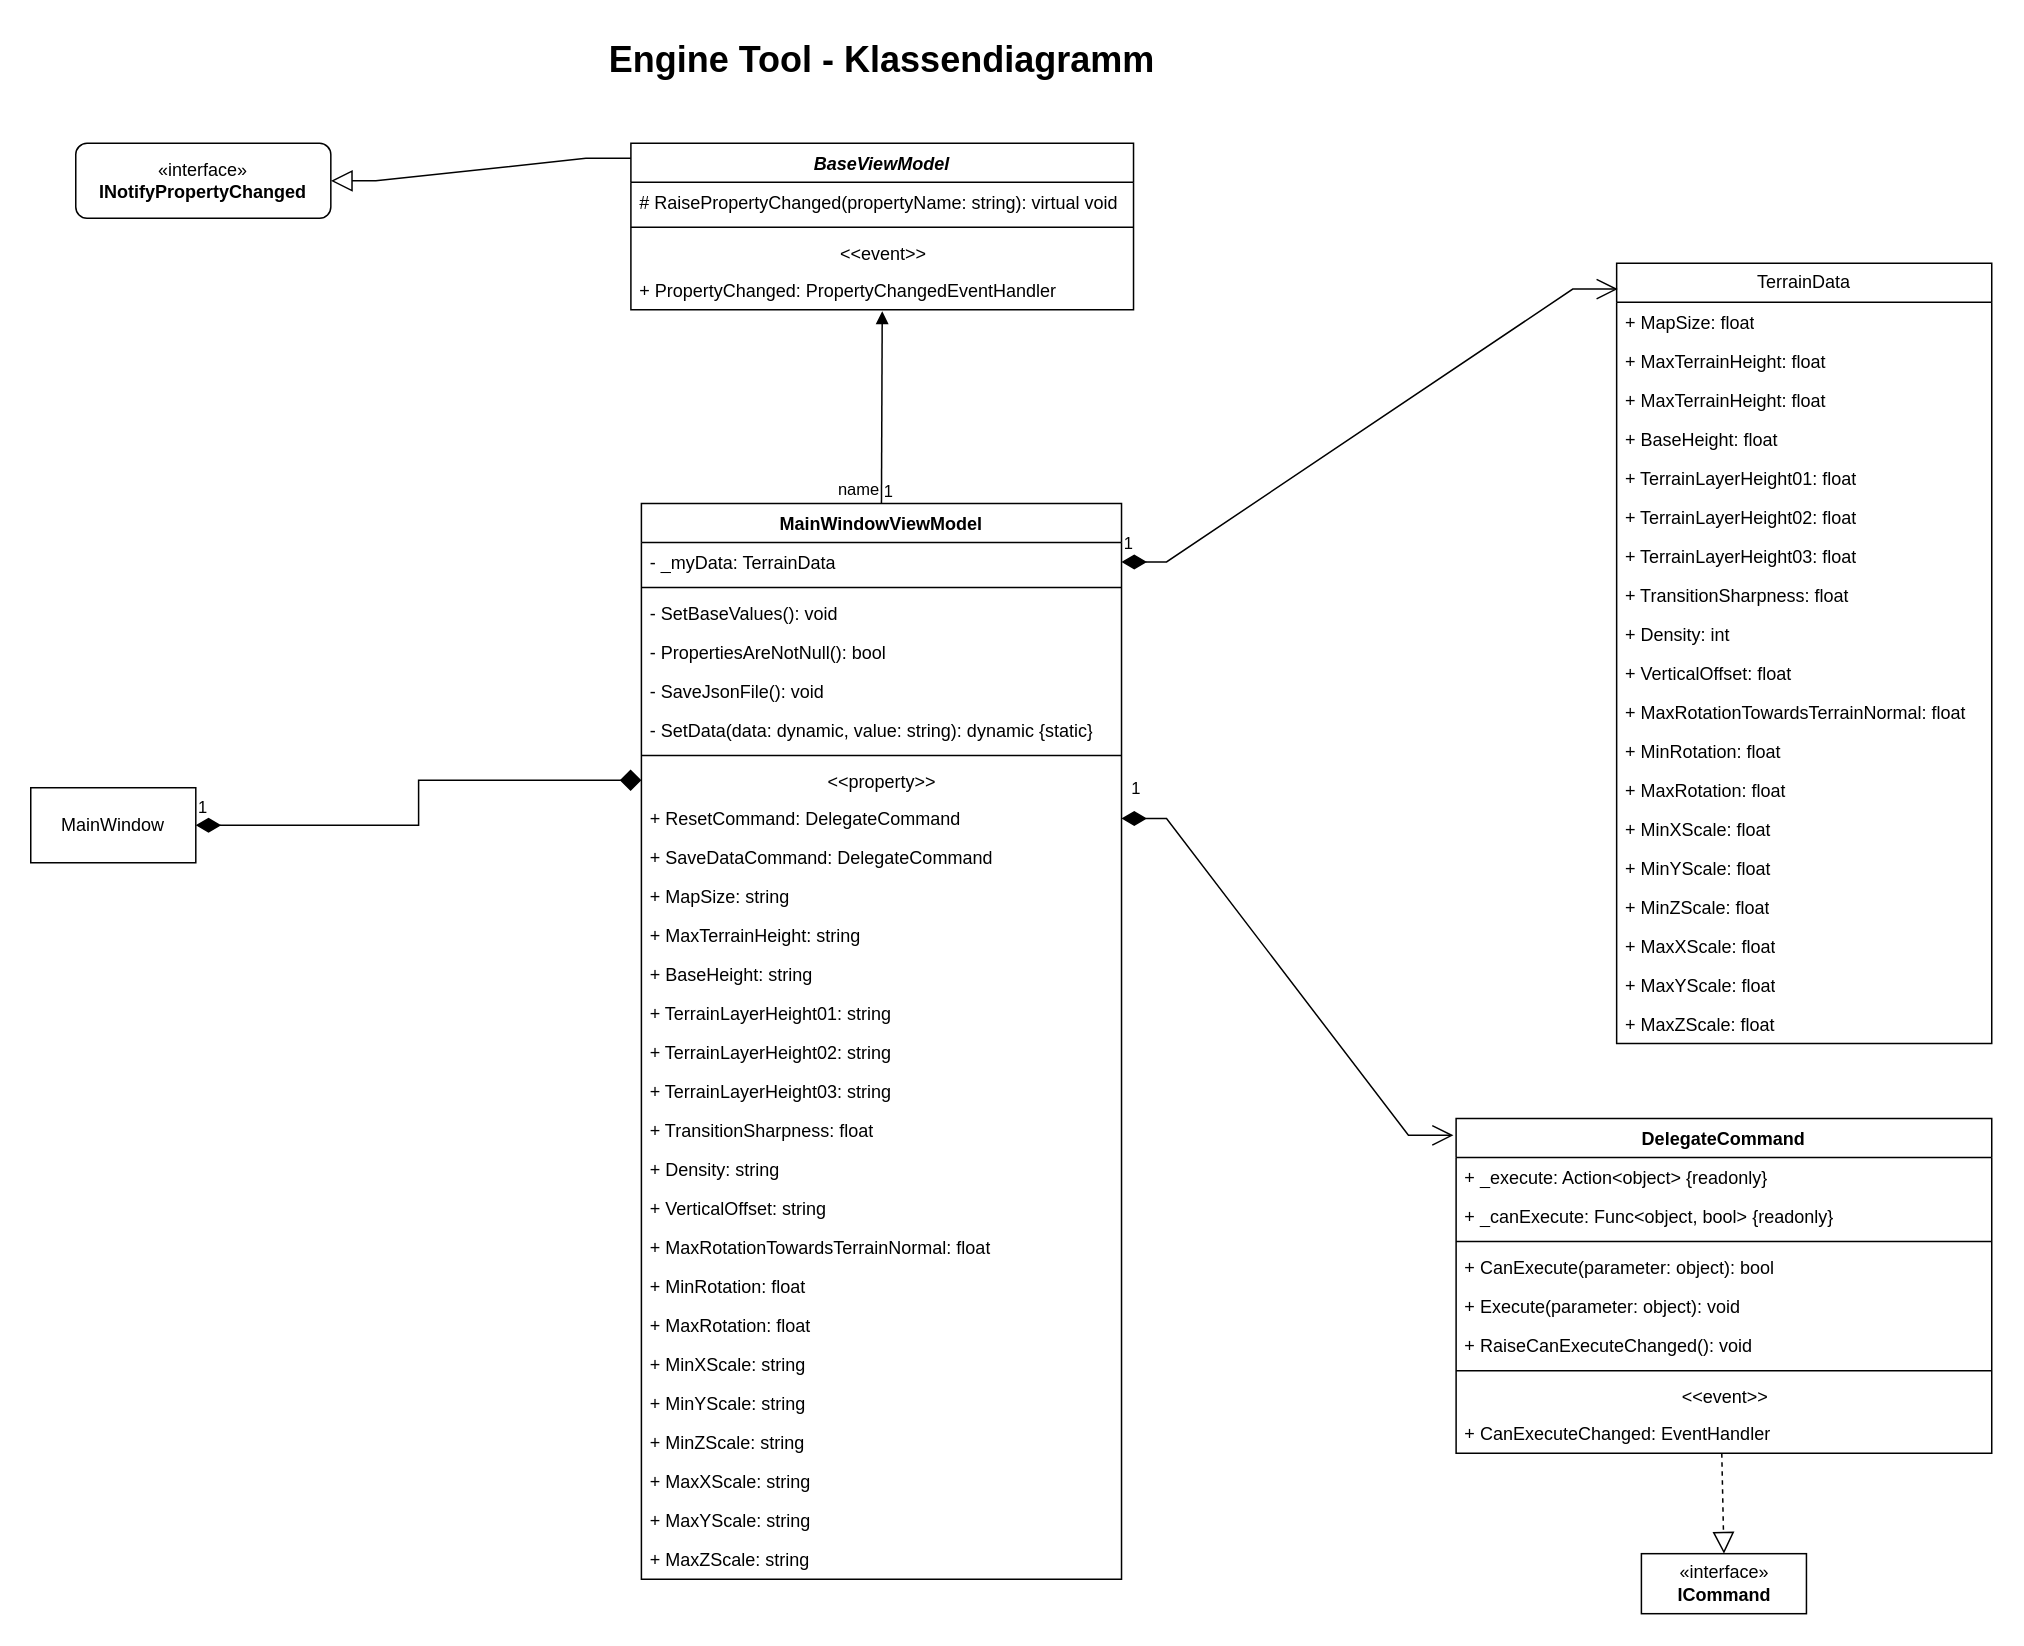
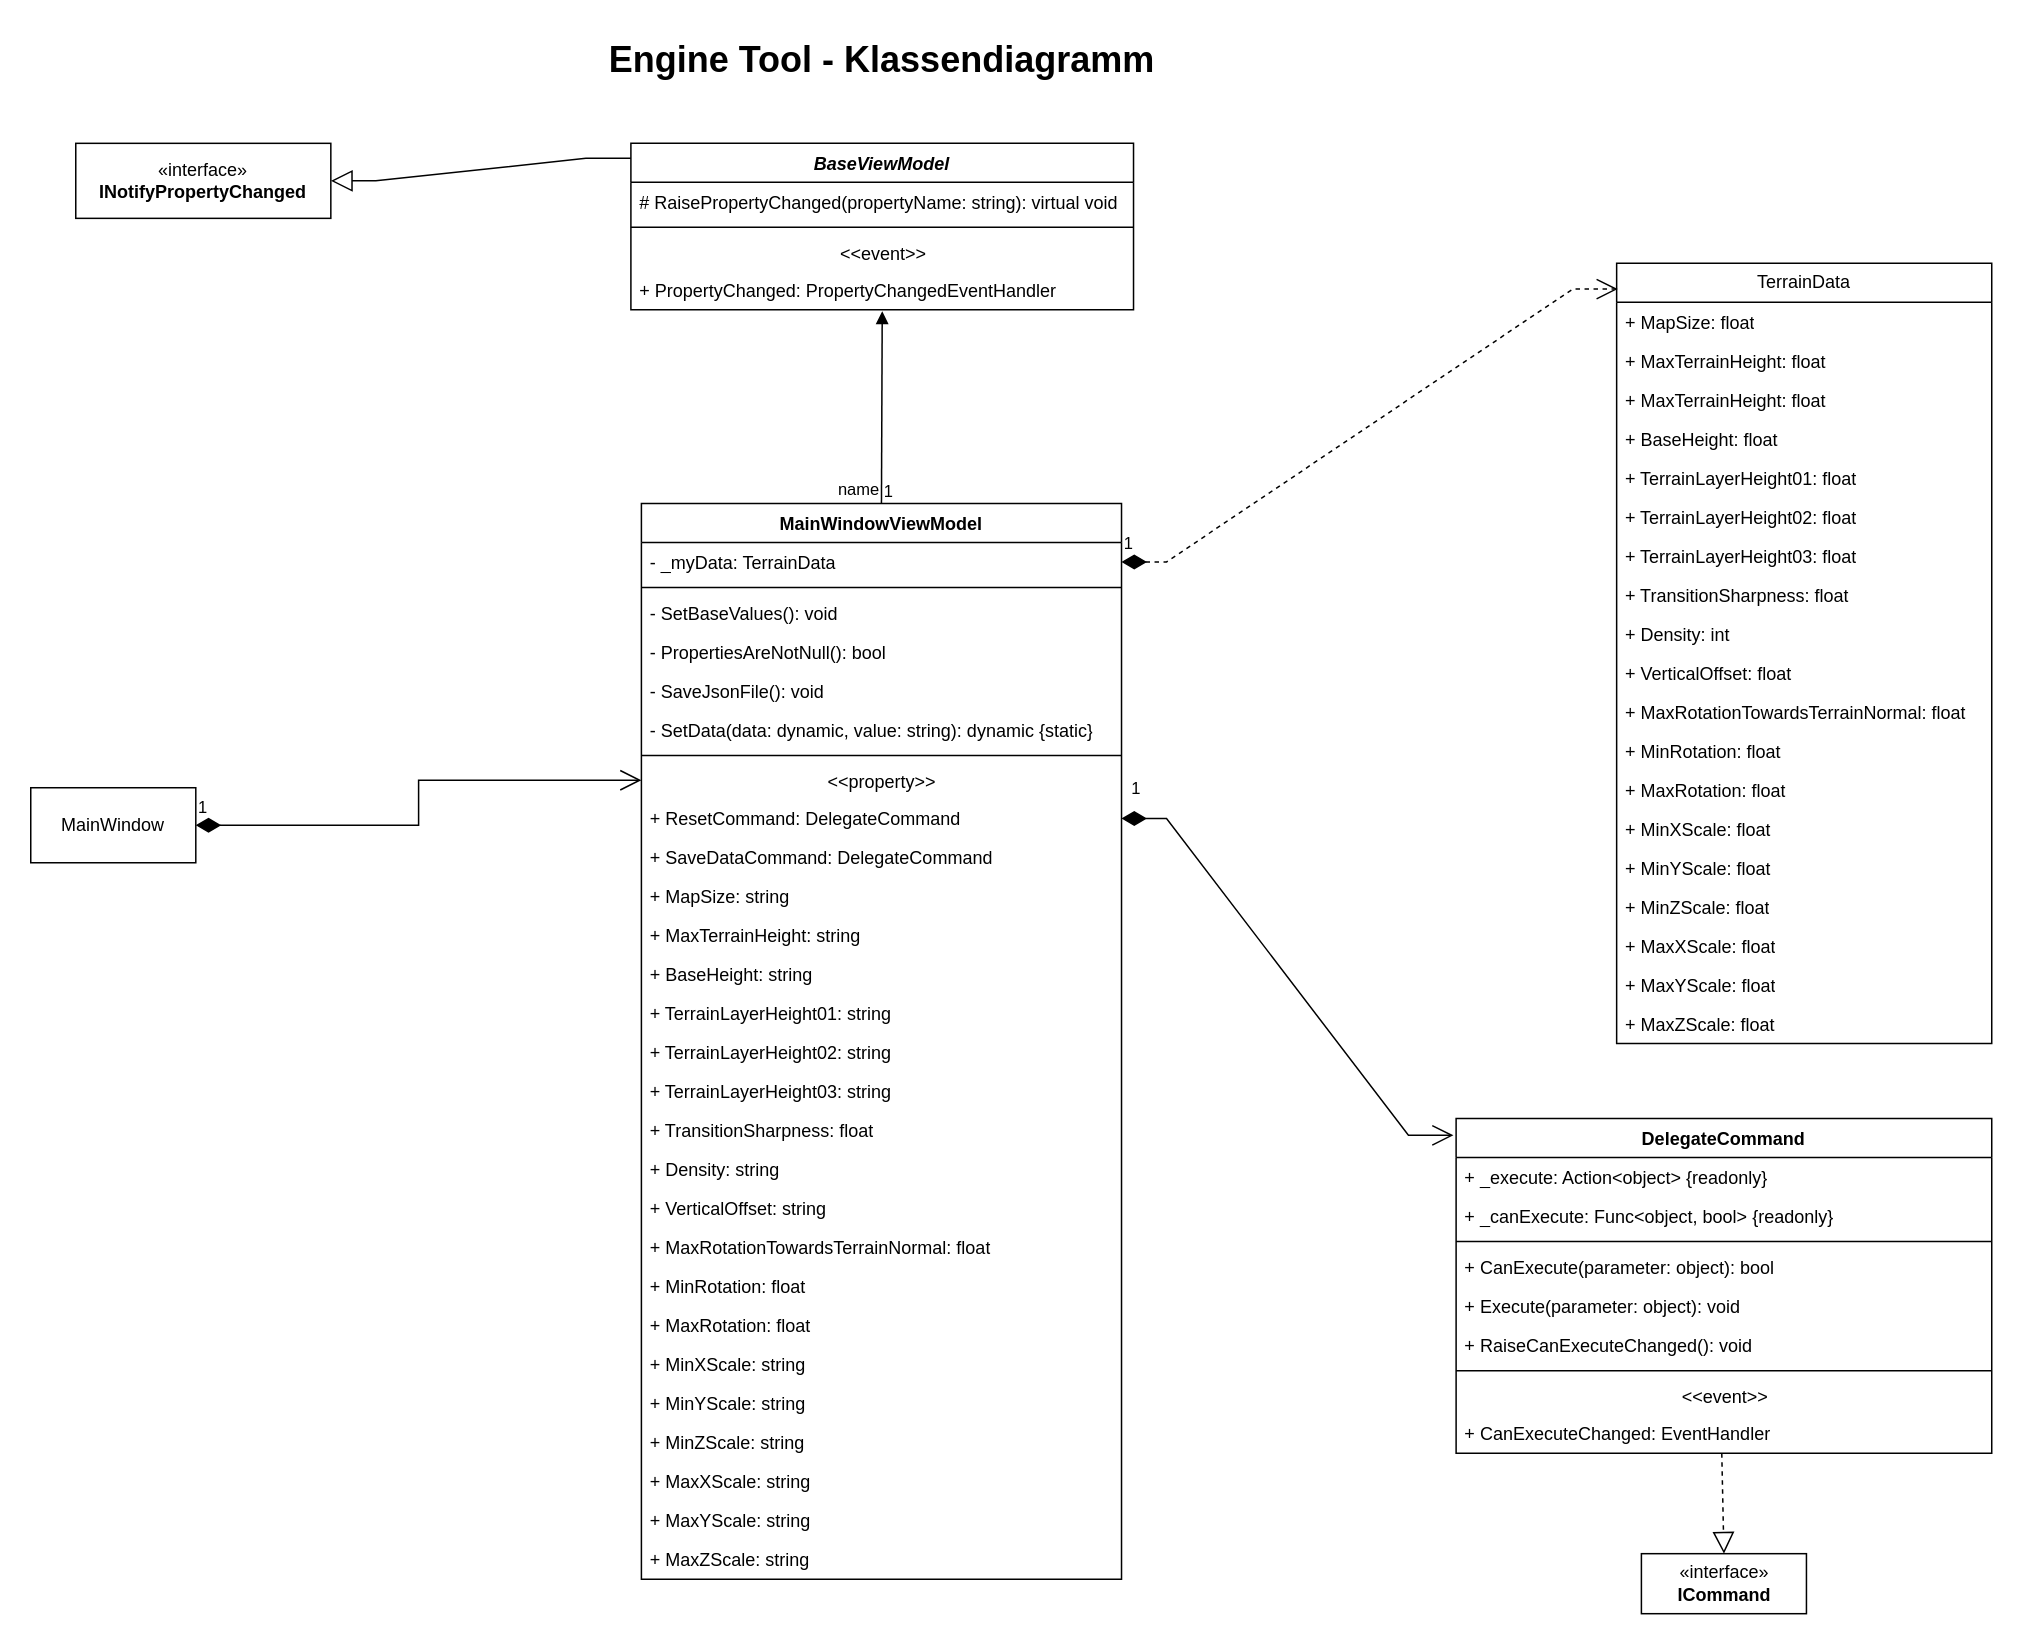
node "«interface» INotifyPropertyChanged": shape rounded rectangle -> rectangle
edge "- _myData: TerrainData" -- "TerrainData": style solid -> dashed
edge "<<property>>" -- "MainWindow": arrowhead diamond -> open
